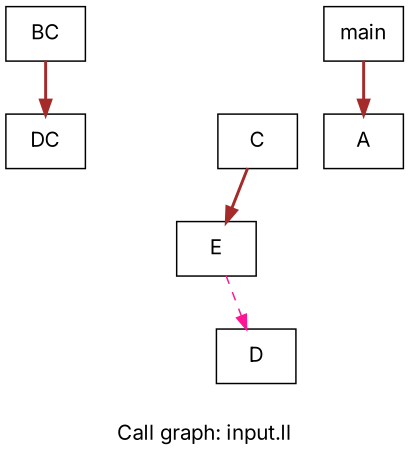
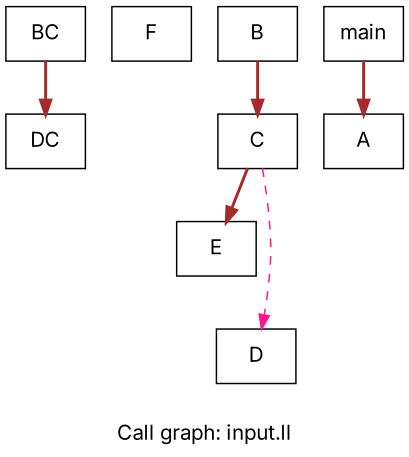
node "F": added
node "B": added
edge "E" -> "D": now "C" -> "D"
